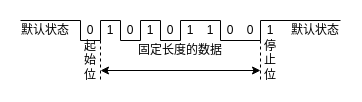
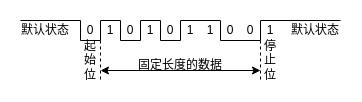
node "固定长度的数据": moved (181, 51) -> (181, 66)
